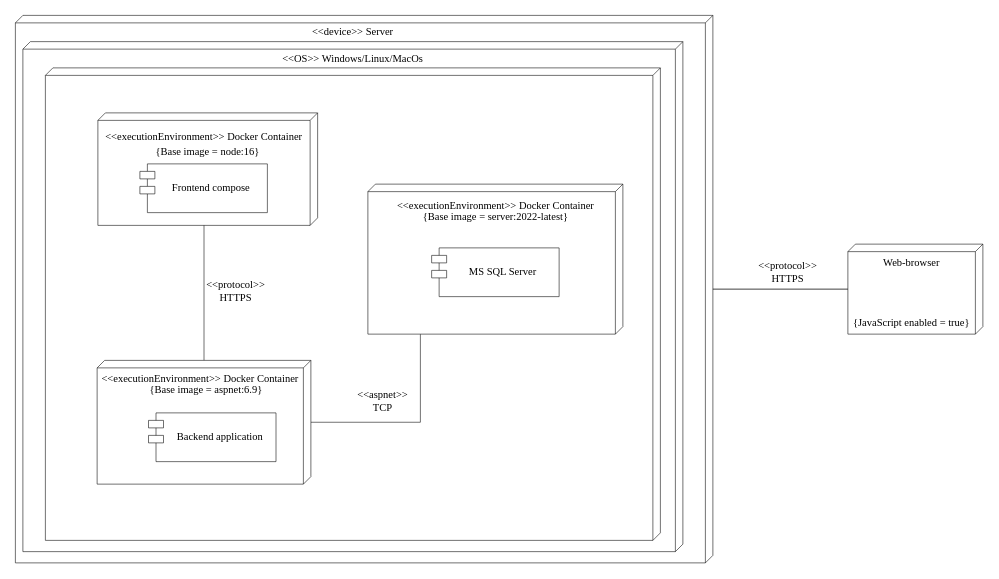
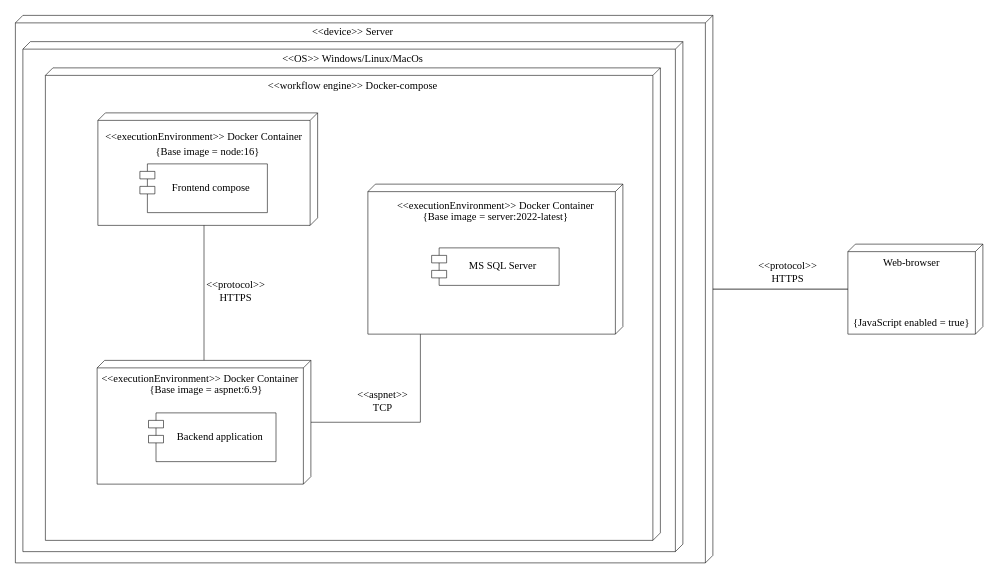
node "<<workflow engine>> Docker-compose": added
node "MS SQL Server": size 128x49 -> 128x38
